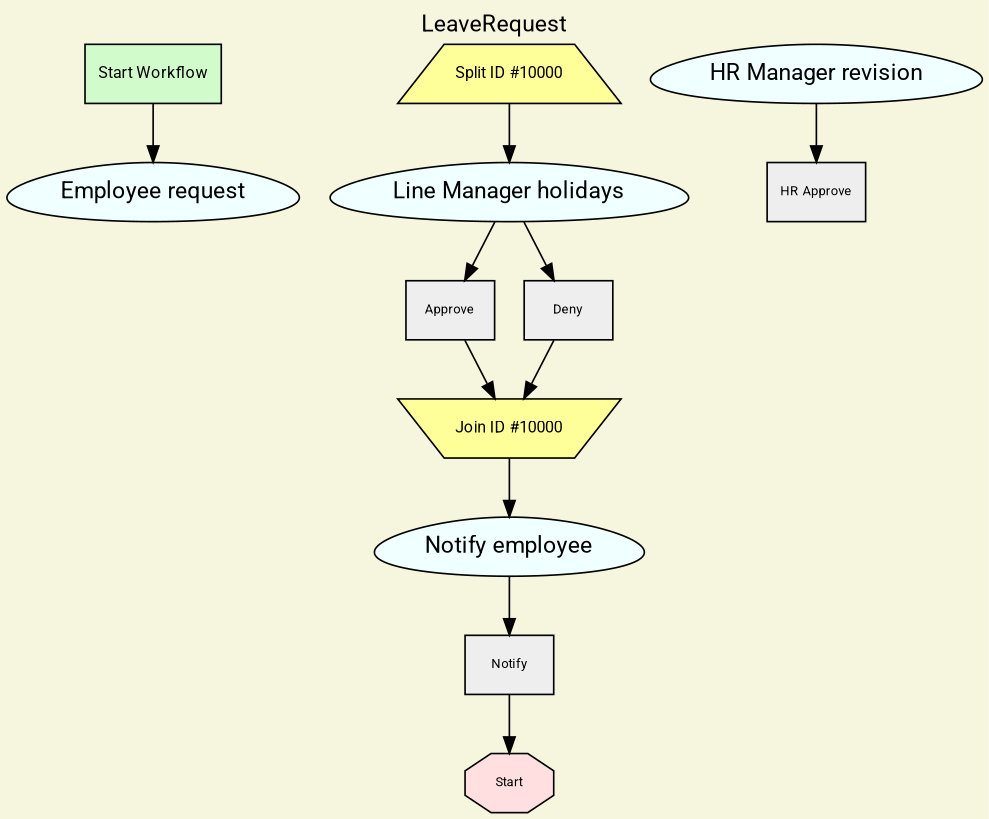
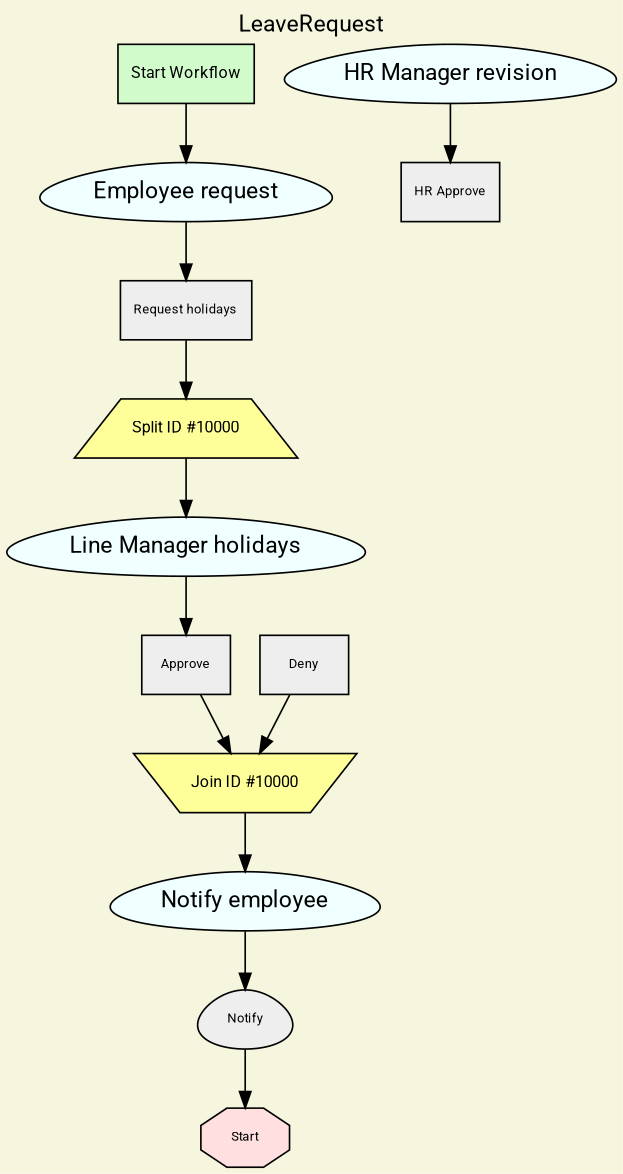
edge "Line Manager holidays" -> "Deny": removed
node "Request holidays": added
node "Notify": shape box -> egg
